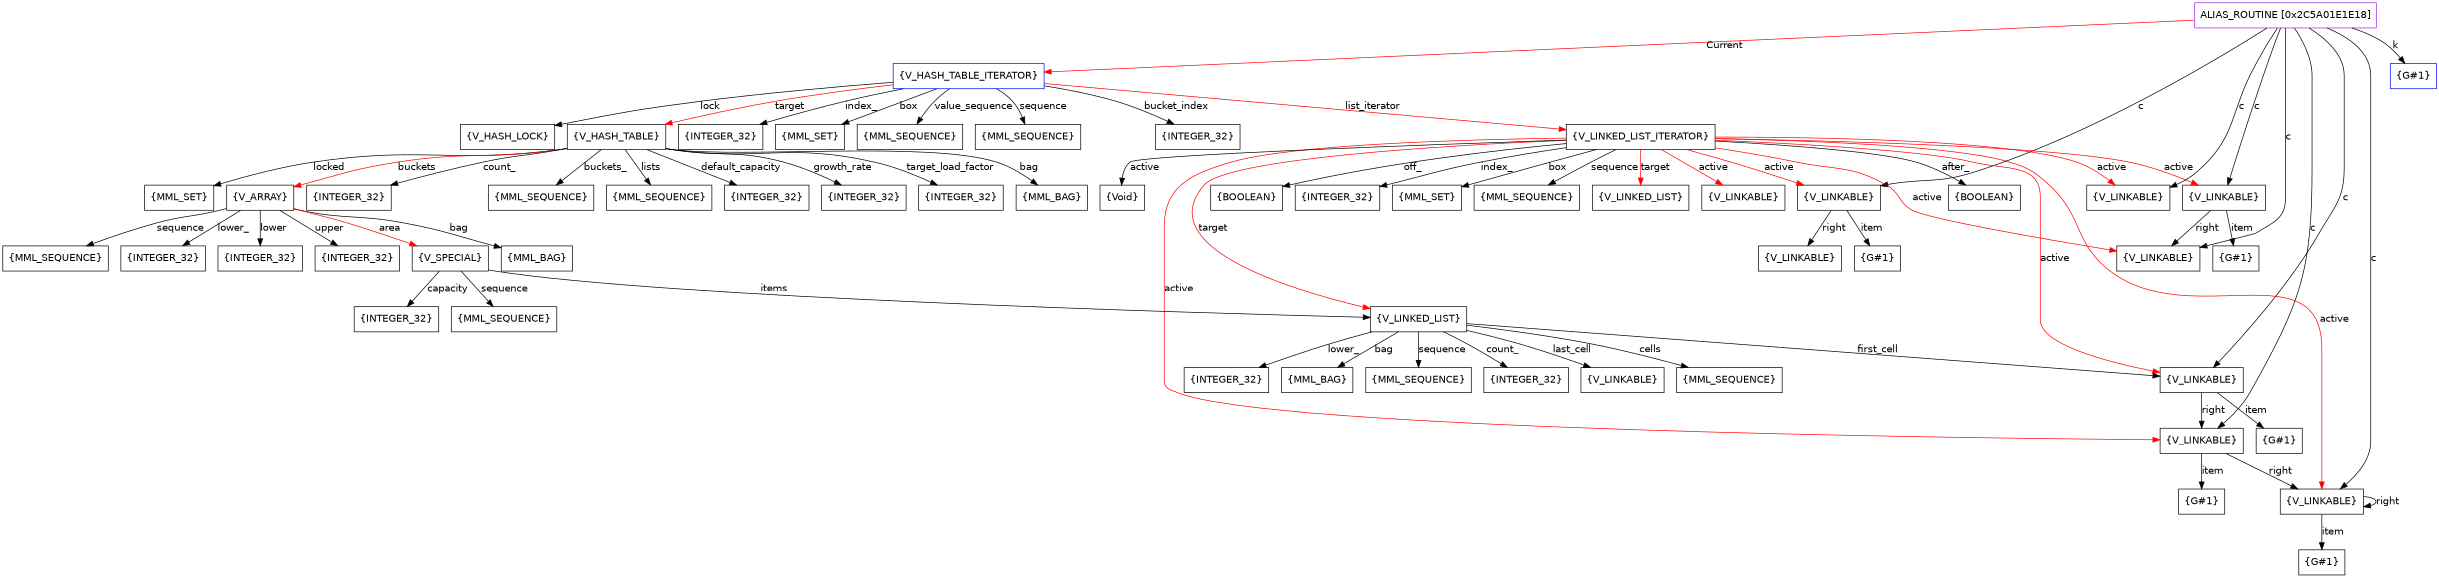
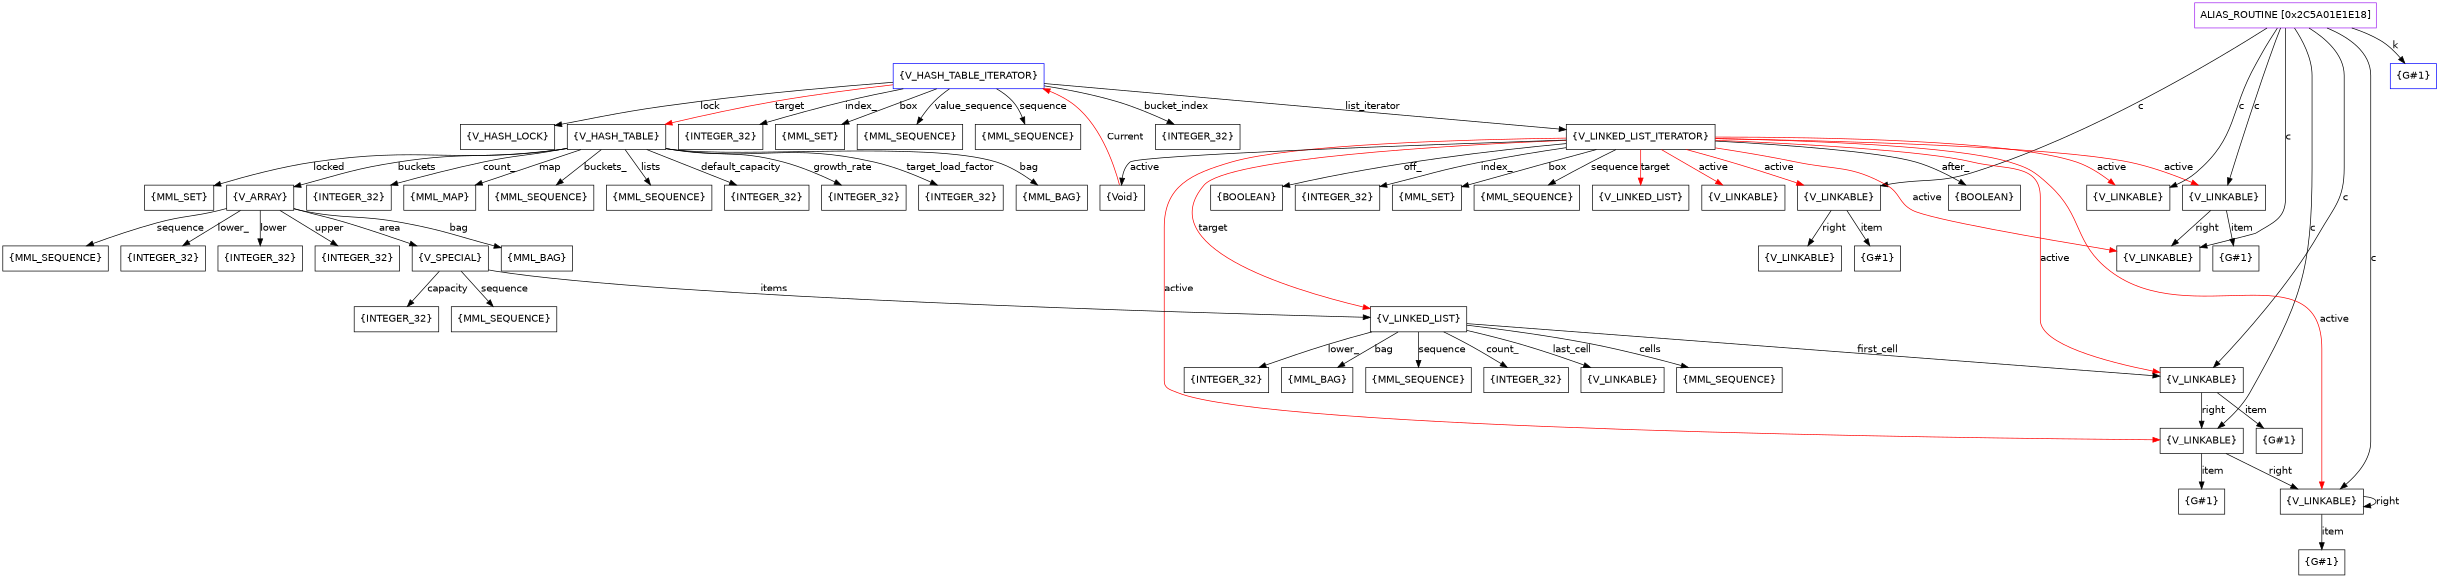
edge "ALIAS_ROUTINE [0x2C5A01E1E18]" -> "{V_HASH_TABLE_ITERATOR}": now "{Void}" -> "{V_HASH_TABLE_ITERATOR}"
edge "{V_HASH_TABLE_ITERATOR}" -> "{V_LINKED_LIST_ITERATOR}": color red -> black
edge "{V_HASH_TABLE}" -> "{V_ARRAY}": color red -> black
node "{MML_MAP}": added
edge "{V_ARRAY}" -> "{V_SPECIAL}": color red -> black
